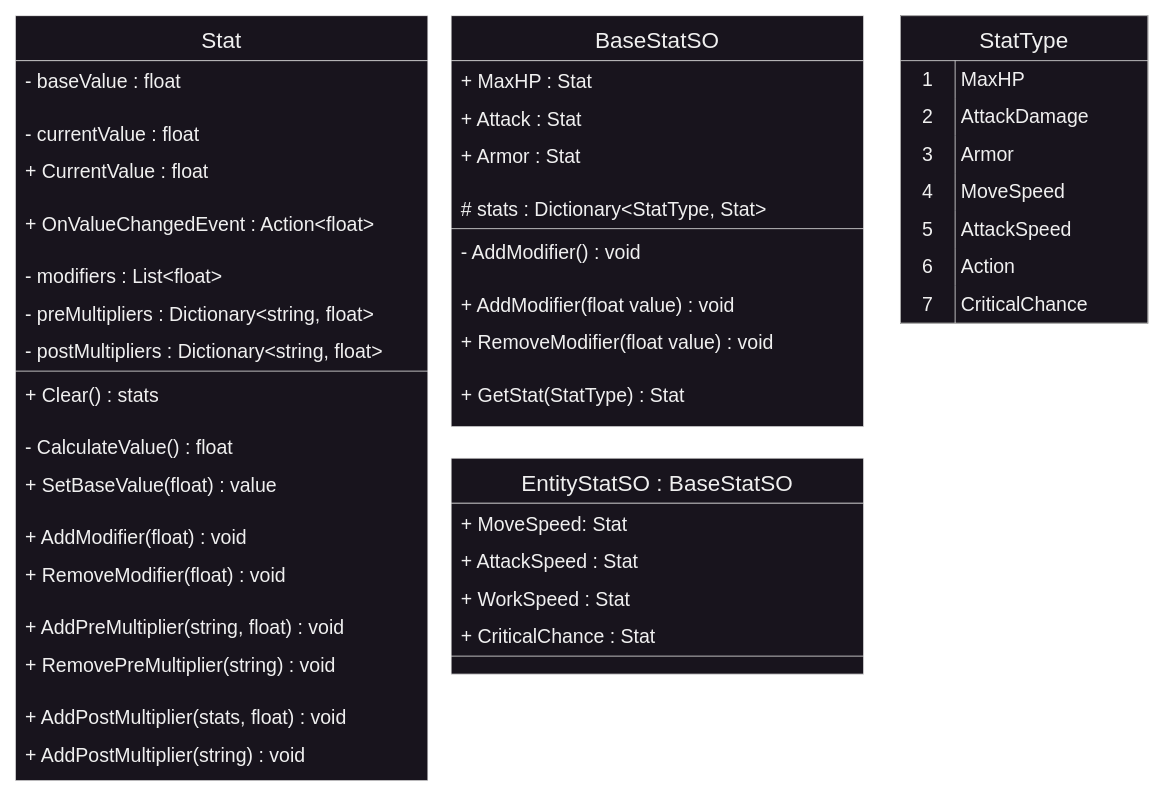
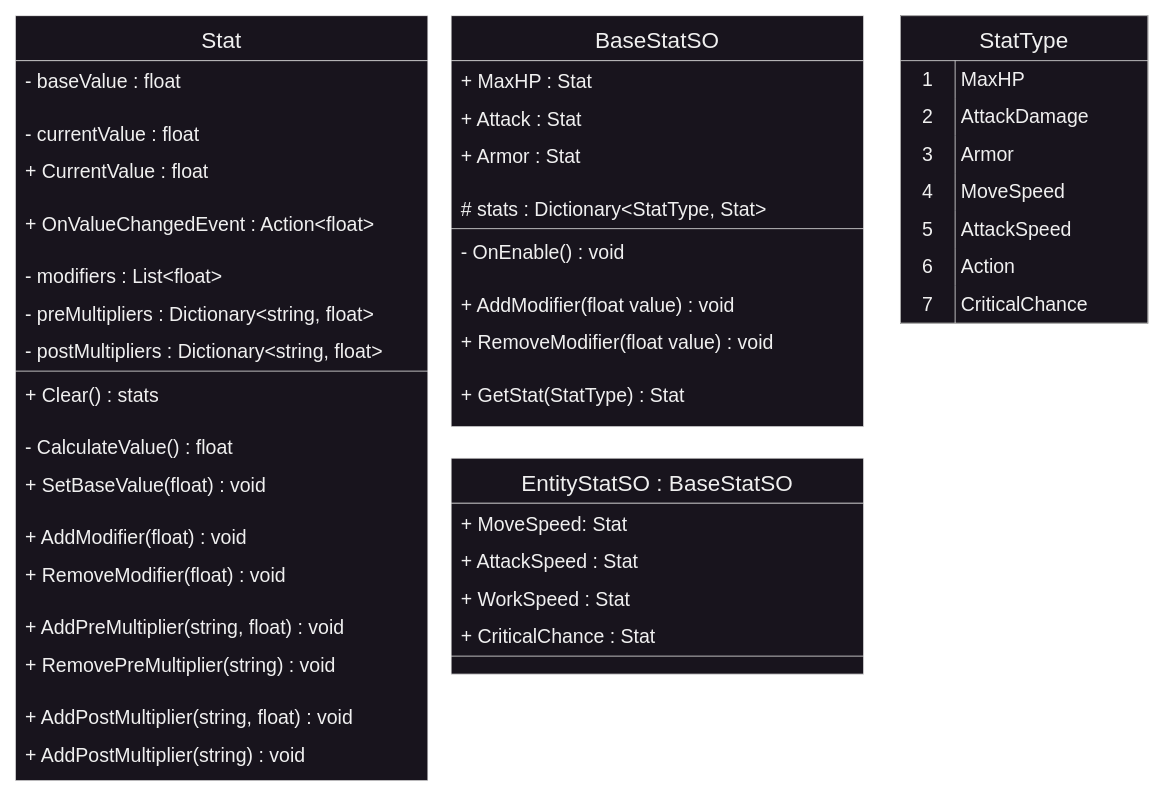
node "- AddModifier() : void": label "- AddModifier() : void" -> "- OnEnable() : void"
node "+ SetBaseValue(float) : value": label "+ SetBaseValue(float) : value" -> "+ SetBaseValue(float) : void"
node "+ AddPostMultiplier(stats, float) : void": label "+ AddPostMultiplier(stats, float) : void" -> "+ AddPostMultiplier(string, float) : void"
